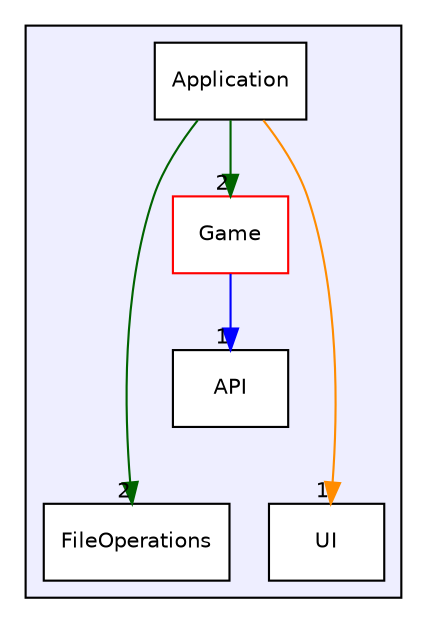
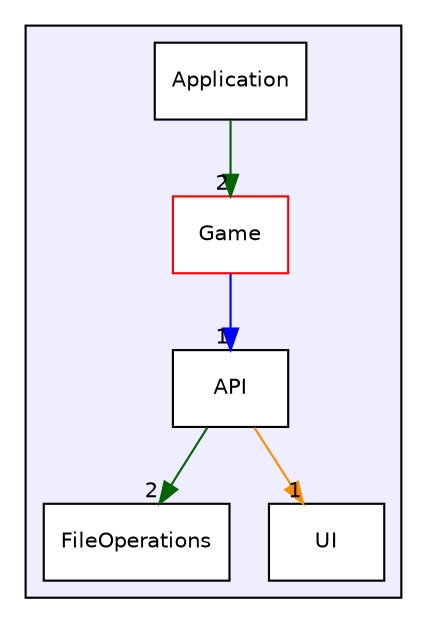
edge "Application" -> "FileOperations": now "API" -> "FileOperations"
edge "Application" -> "UI": now "API" -> "UI"
